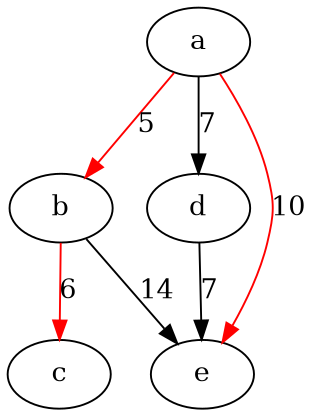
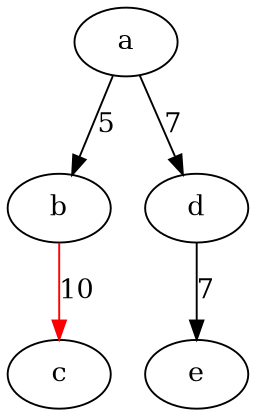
edge "a" -> "b": color red -> black
edge "a" -> "e": removed, label "10"
edge "b" -> "e": removed, label "14"
edge "b" -> "c": label "6" -> "10"
